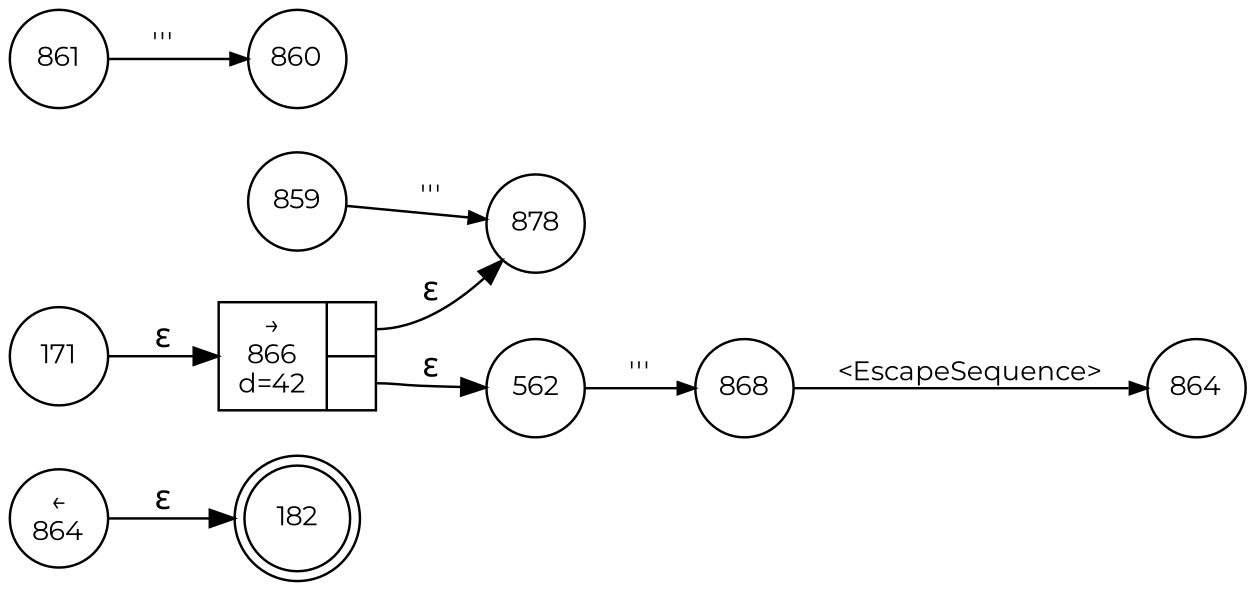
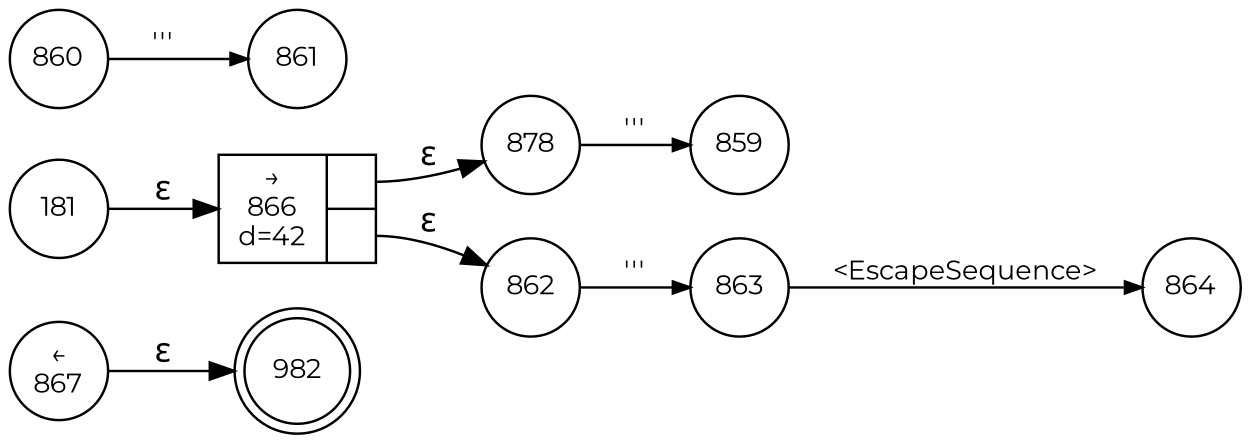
edge "861" -> "860": reversed
edge "859" -> "878": reversed
node "171": label "171" -> "181"
node "562": label "562" -> "862"
node "868": label "868" -> "863"
node "← 864": label "← 864" -> "← 867"
node "182": label "182" -> "982"
